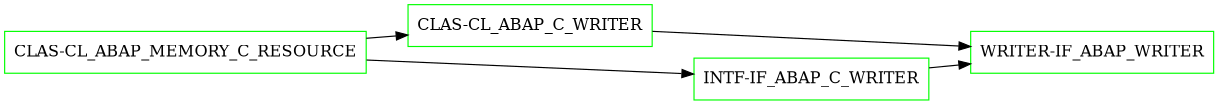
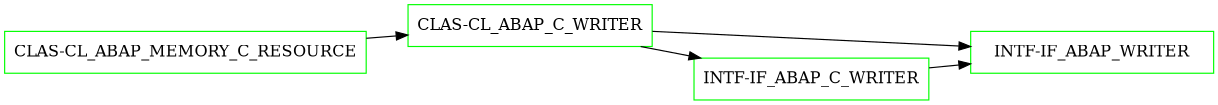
node "WRITER-IF_ABAP_WRITER": label "WRITER-IF_ABAP_WRITER" -> "INTF-IF_ABAP_WRITER"
edge "CLAS-CL_ABAP_MEMORY_C_RESOURCE" -> "INTF-IF_ABAP_C_WRITER": now "CLAS-CL_ABAP_C_WRITER" -> "INTF-IF_ABAP_C_WRITER"
